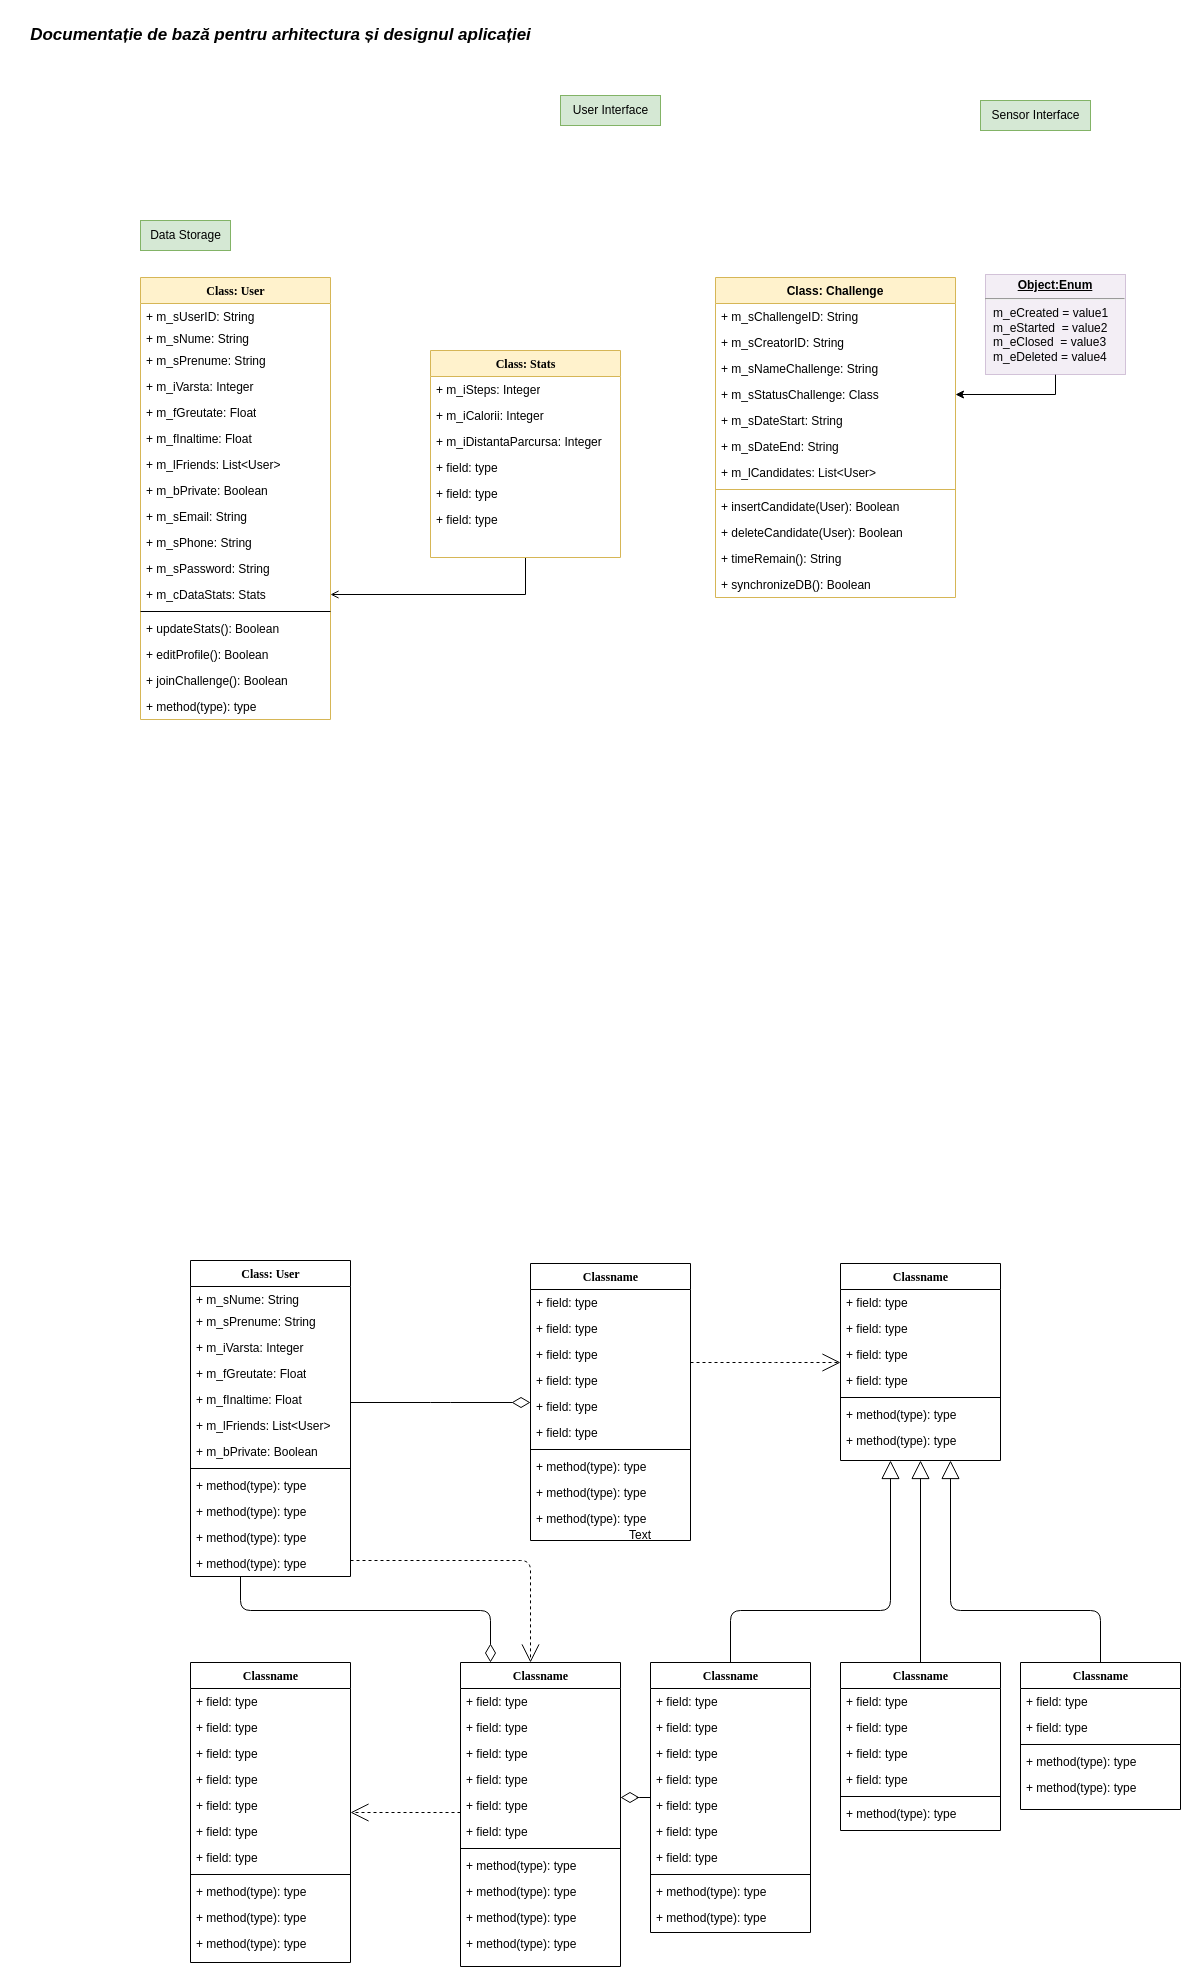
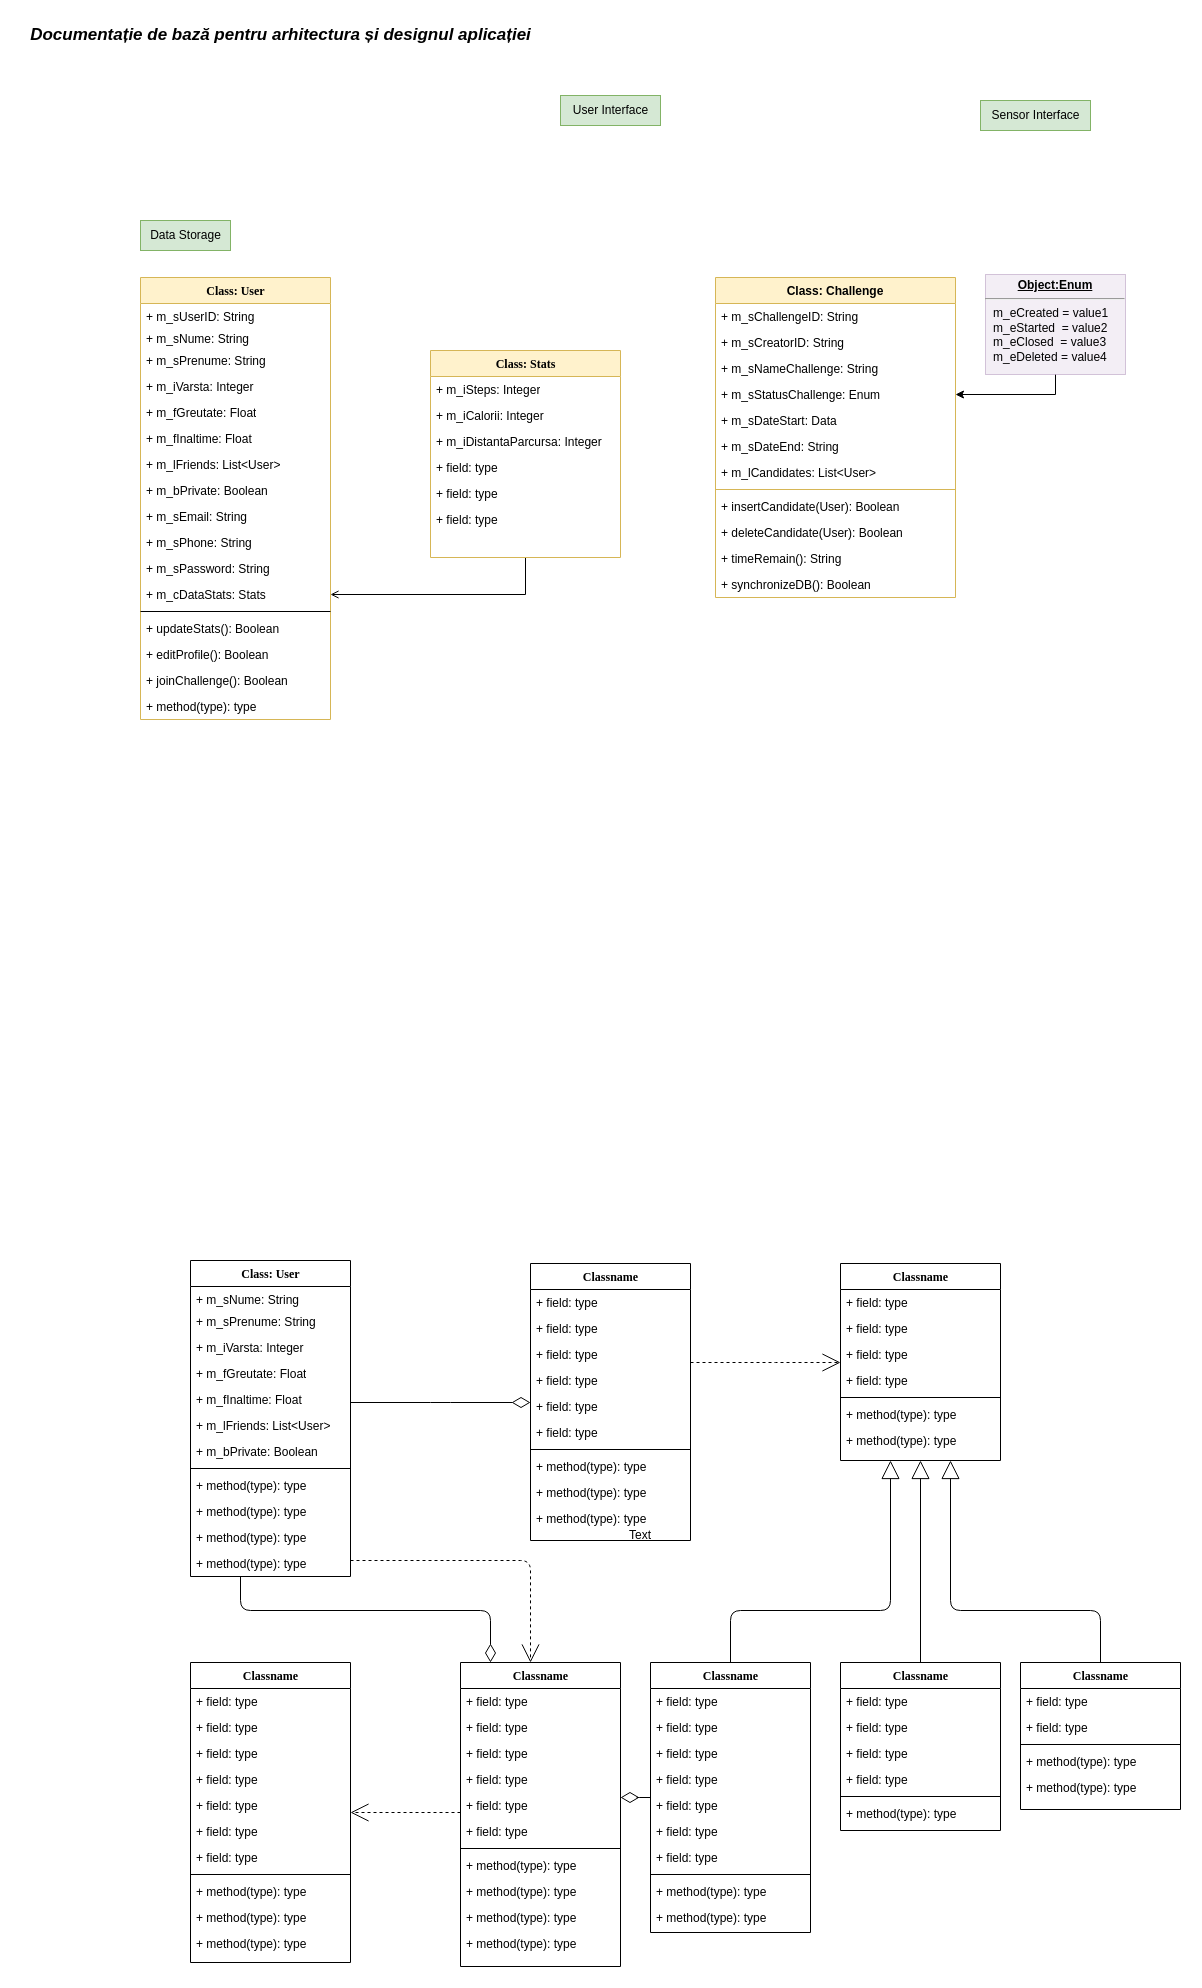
node "+ m_sStatusChallenge: Class": label "+ m_sStatusChallenge: Class" -> "+ m_sStatusChallenge: Enum"
node "+ m_sDateStart: String": label "+ m_sDateStart: String" -> "+ m_sDateStart: Data"
